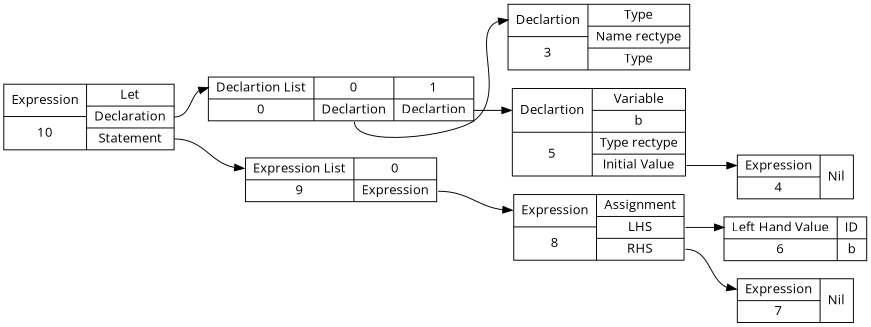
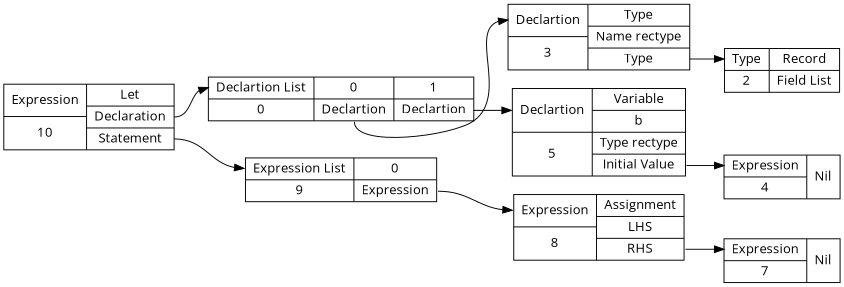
node "Type": added
node "Left Hand Value": removed
